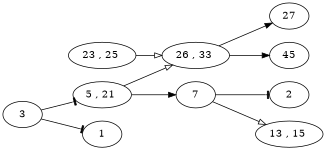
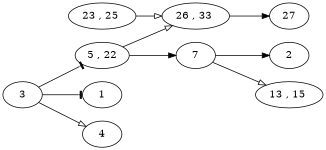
node "45": removed
node "5 , 21": label "5 , 21" -> "5 , 22"
edge "7" -> "2": arrowhead tee -> normal
node "4": added
